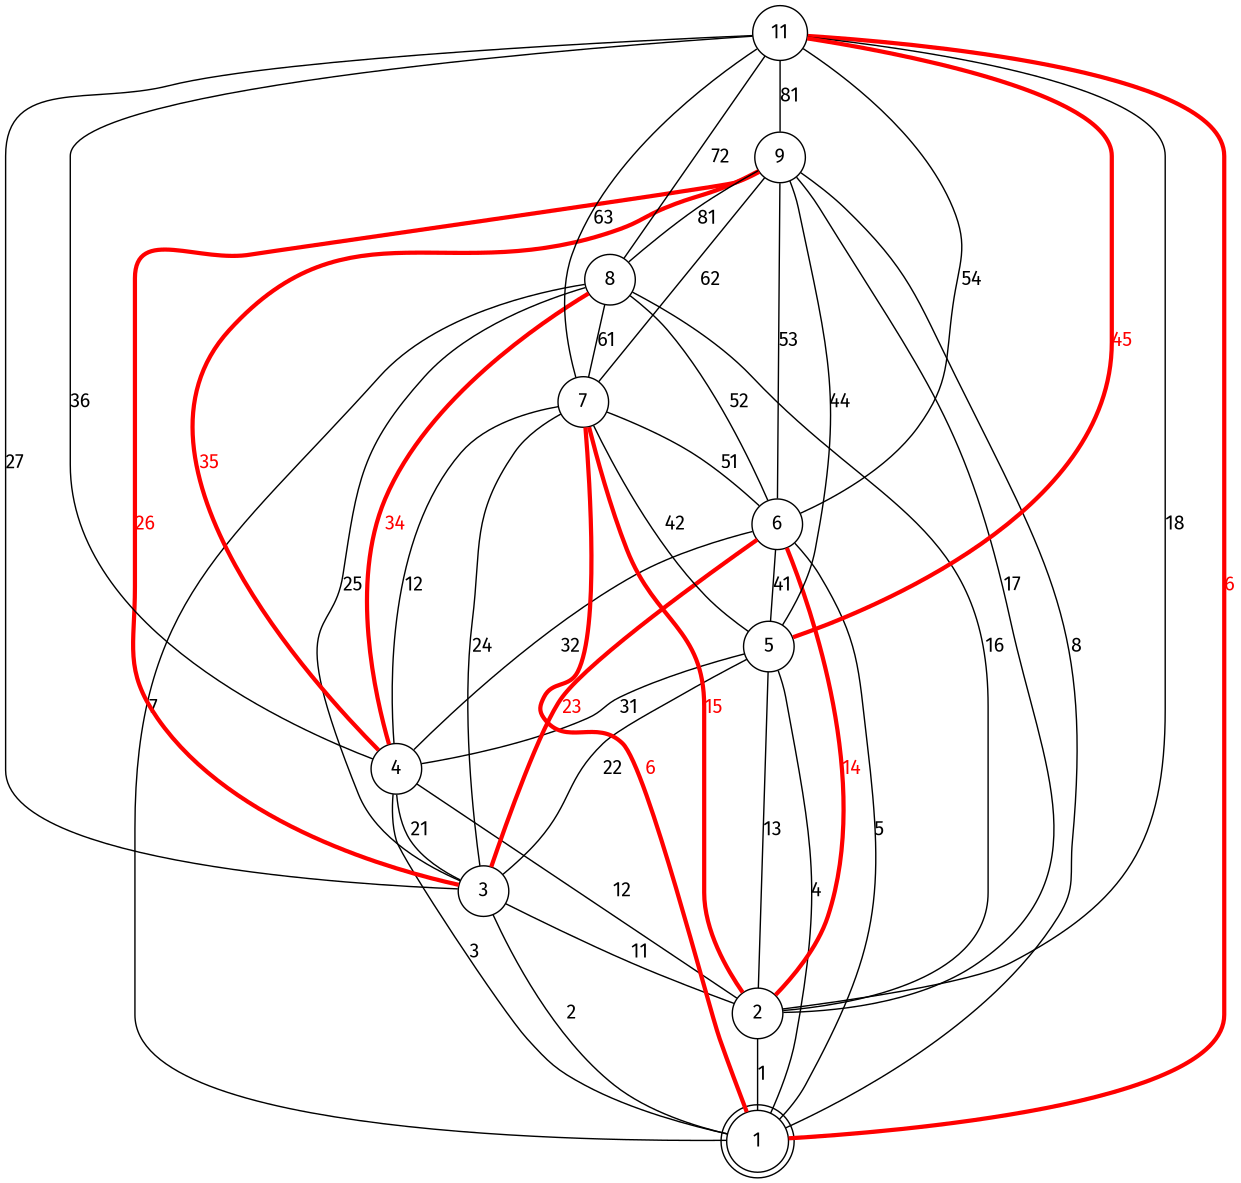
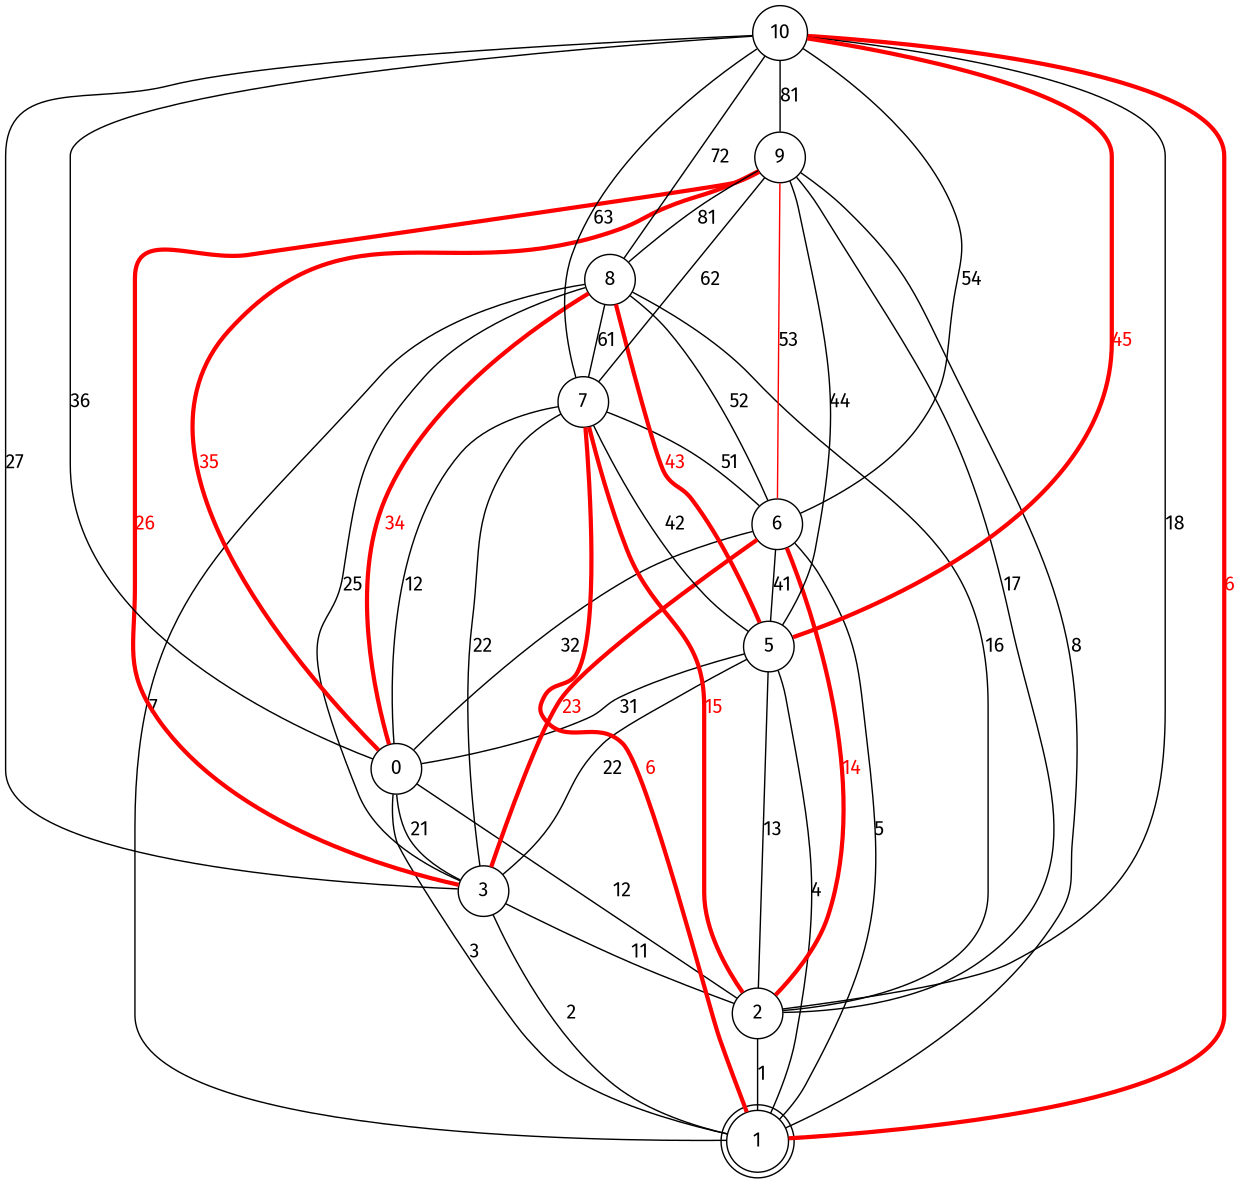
node "11": label "11" -> "10"
edge "9" -- "6": color black -> red
edge "8" -- "5": added, label "43"
edge "7" -- "3": label "24" -> "22"
node "4": label "4" -> "0"
